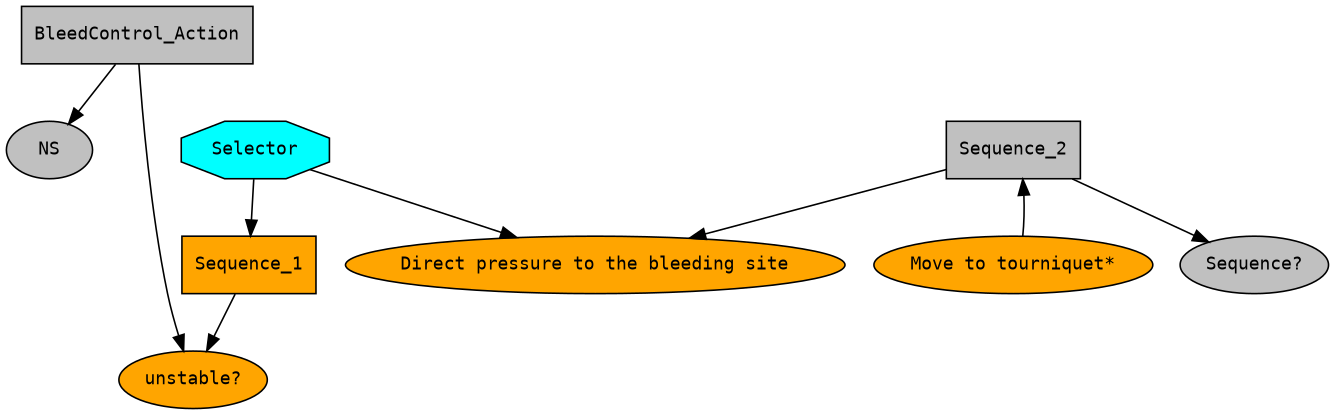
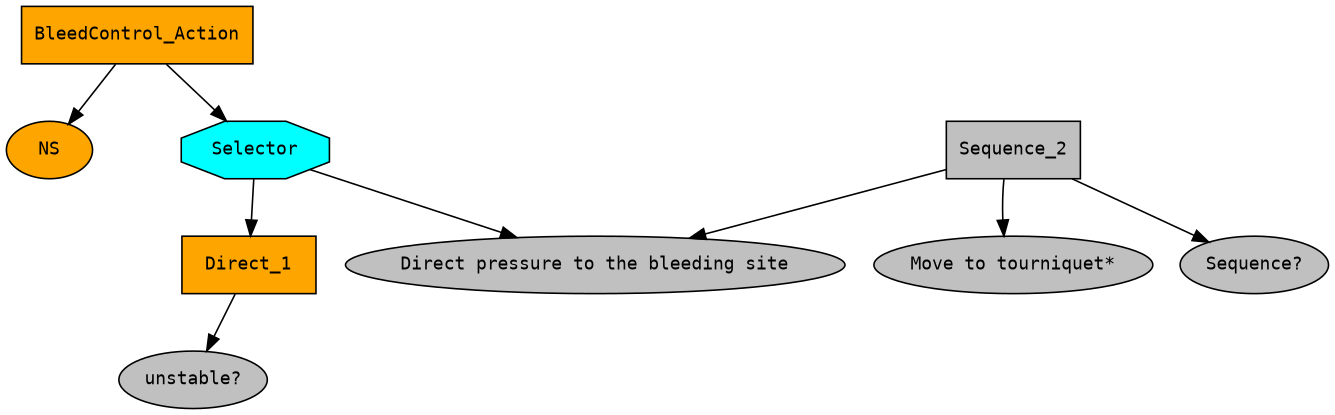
node "BleedControl_Action": fillcolor gray -> orange
node "NS": fillcolor gray -> orange
edge "BleedControl_Action" -> "unstable?": now "BleedControl_Action" -> "Selector"
edge "Move to tourniquet*" -> "Sequence_2": reversed
node "Sequence_1": label "Sequence_1" -> "Direct_1"
node "Direct pressure to the bleeding site": fillcolor orange -> gray
node "Move to tourniquet*": fillcolor orange -> gray
node "unstable?": fillcolor orange -> gray
